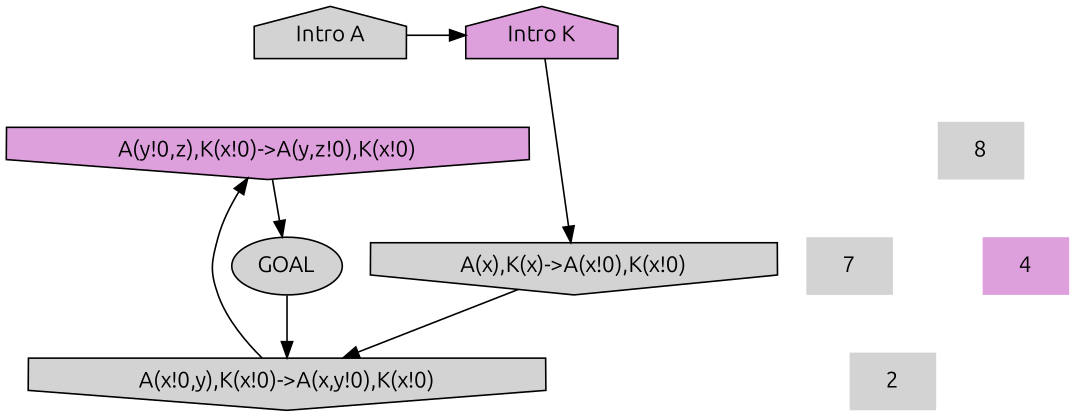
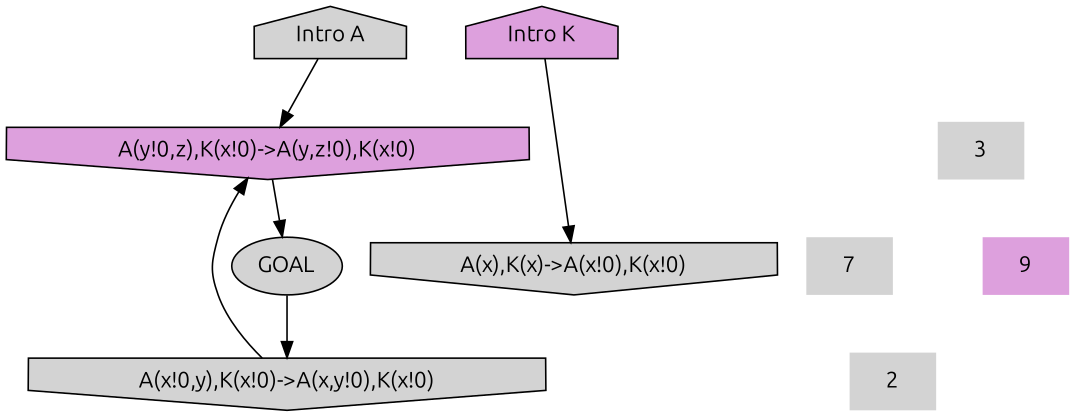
edge "Intro A" -> "Intro K": now "Intro A" -> "A(y!0,z),K(x!0)->A(y,z!0),K(x!0)"
node "8": label "8" -> "3"
node "4": label "4" -> "9"
edge "A(x),K(x)->A(x!0),K(x!0)" -> "A(x!0,y),K(x!0)->A(x,y!0),K(x!0)": removed
